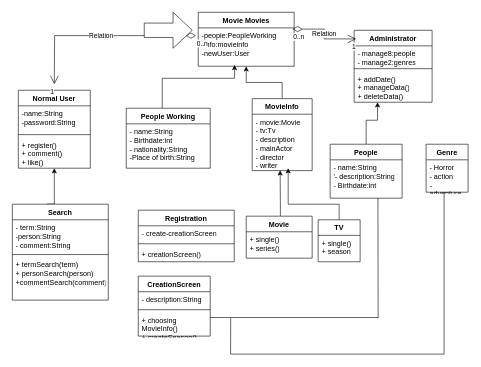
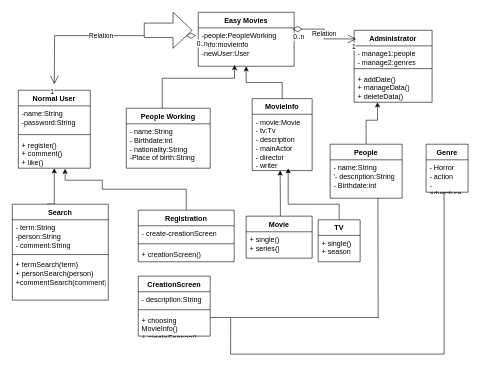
node "Movie Movies": label "Movie Movies" -> "Easy Movies"
node "- manage8:people - manage2:genres": label "- manage8:people - manage2:genres" -> "- manage1:people - manage2:genres"
edge "Registration" -> "+ register() + comment() + like()": added
